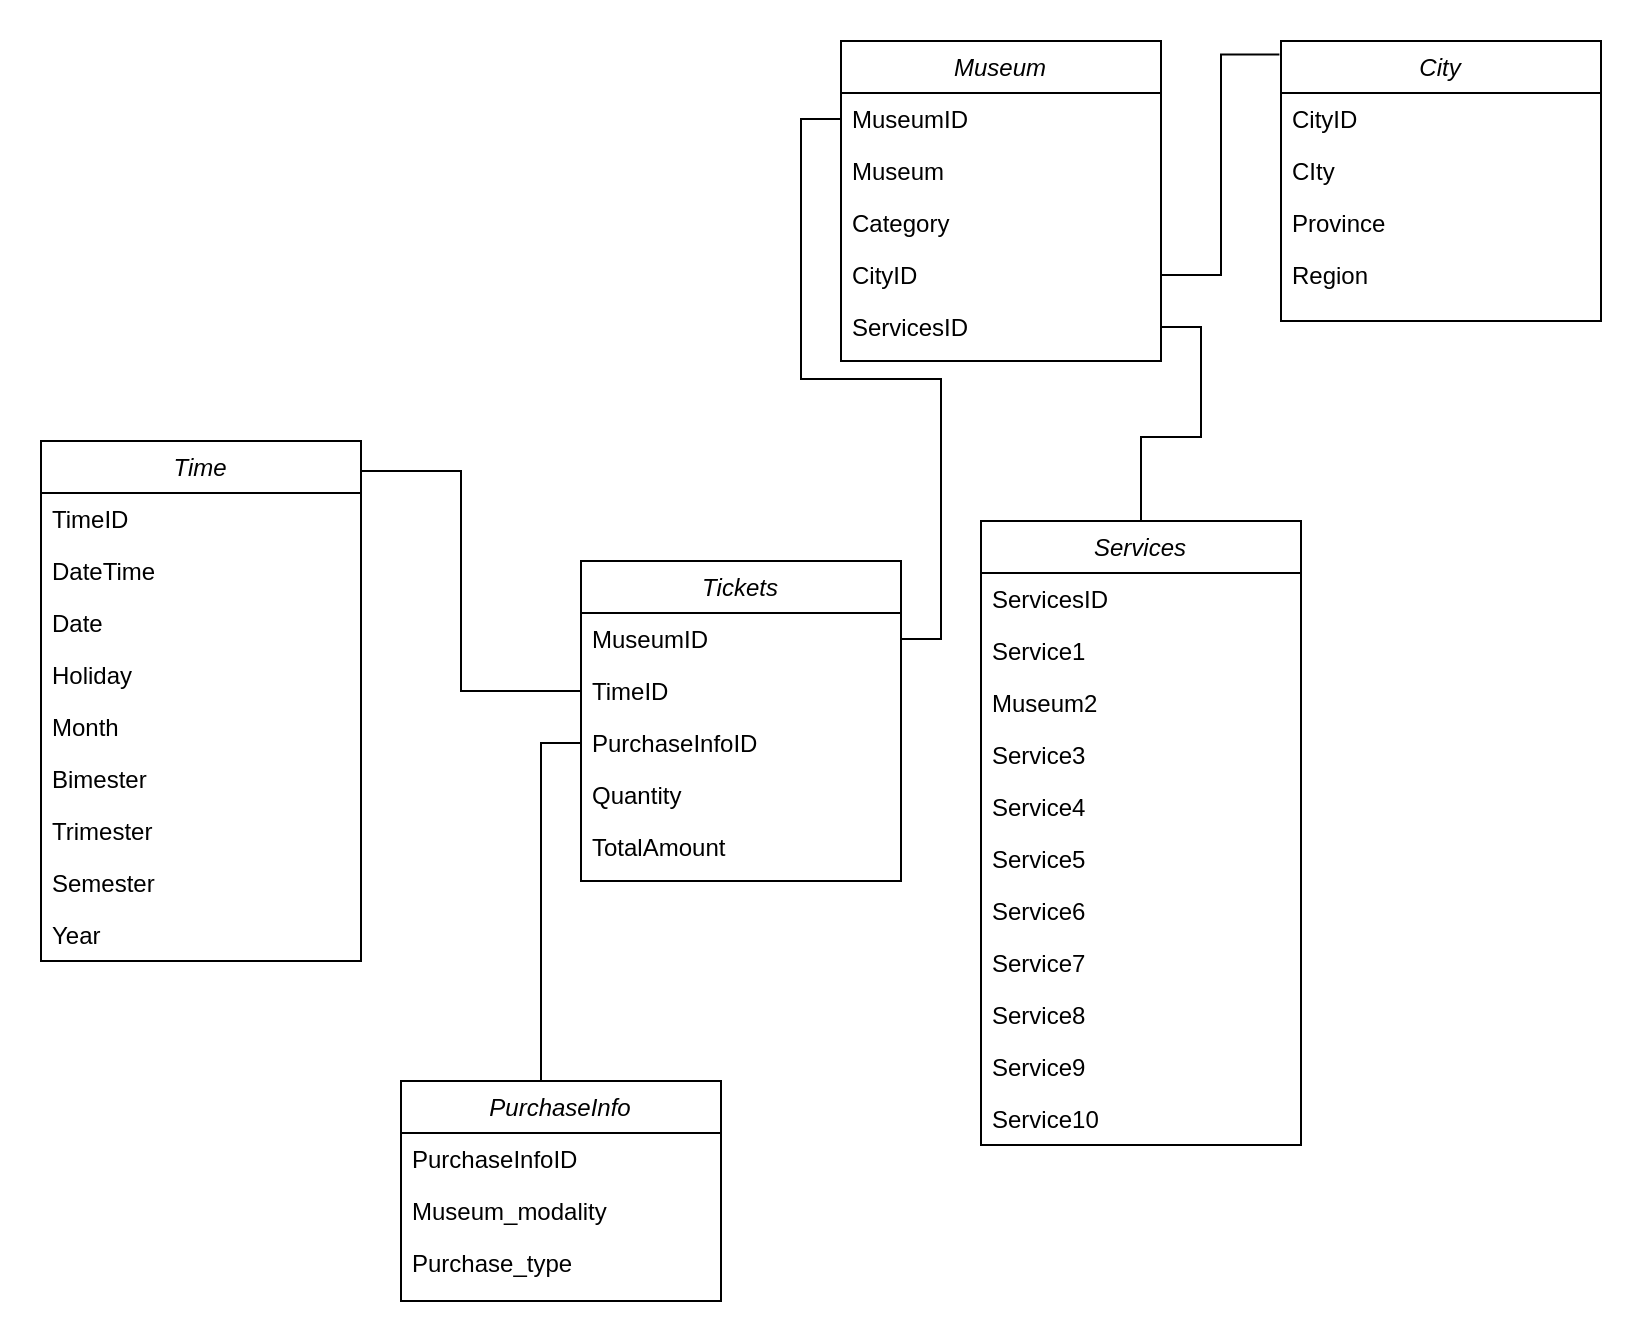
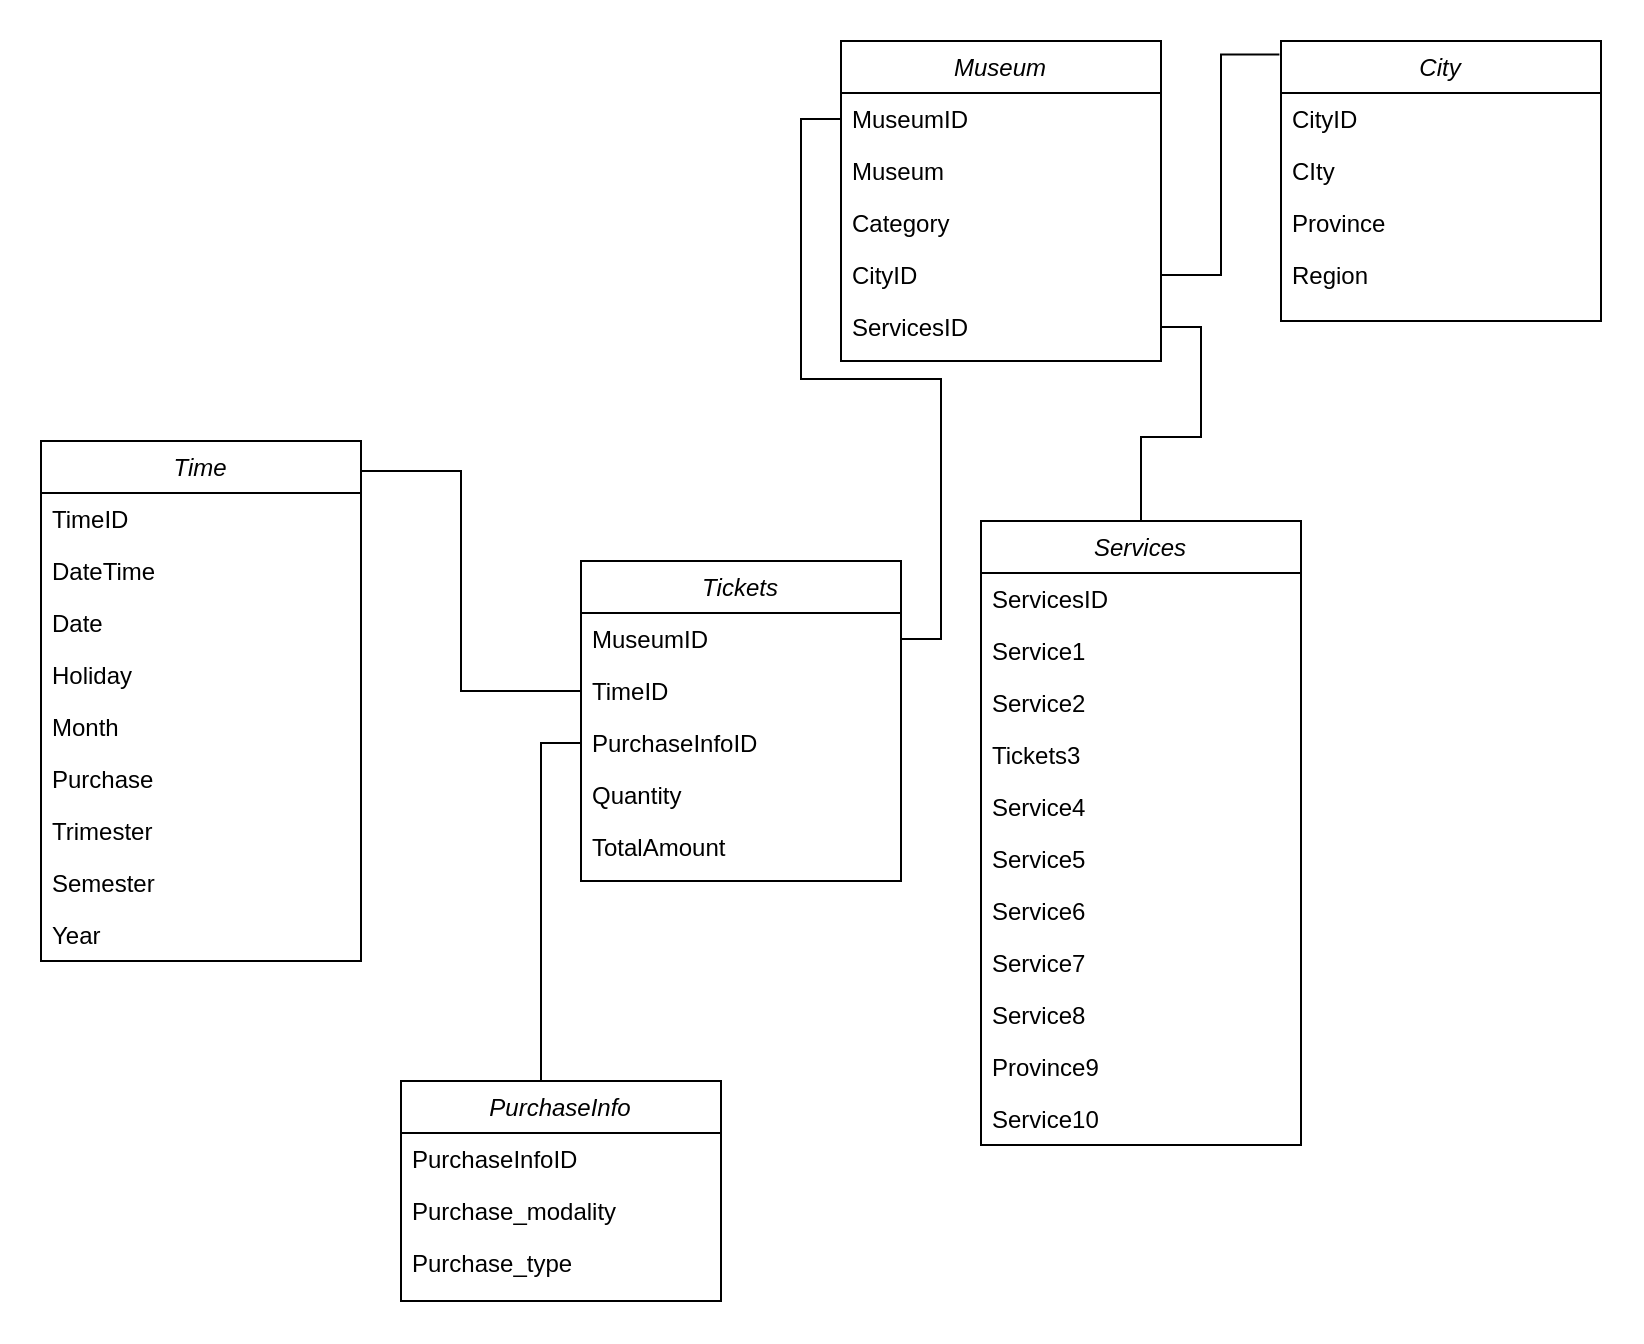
node "Museum2": label "Museum2" -> "Service2"
node "Service3": label "Service3" -> "Tickets3"
node "Bimester": label "Bimester" -> "Purchase"
node "Service9": label "Service9" -> "Province9"
node "Museum_modality": label "Museum_modality" -> "Purchase_modality"
